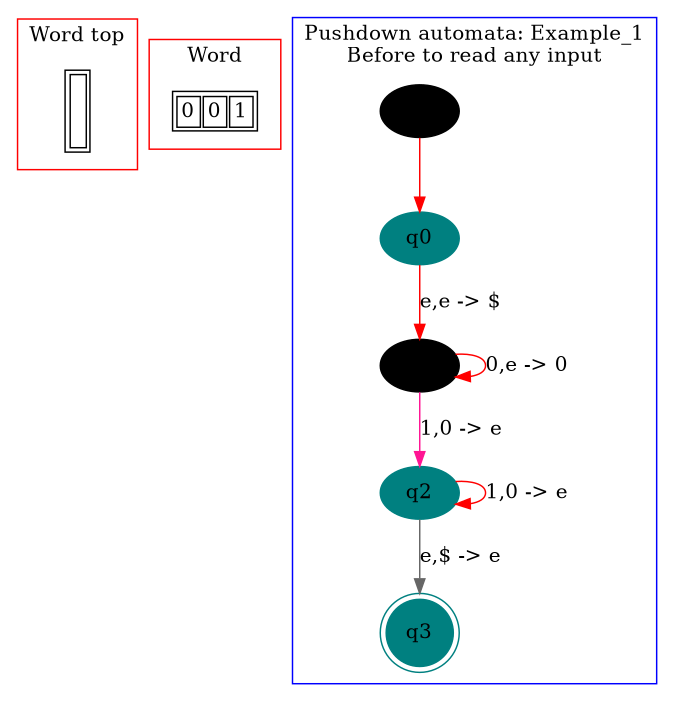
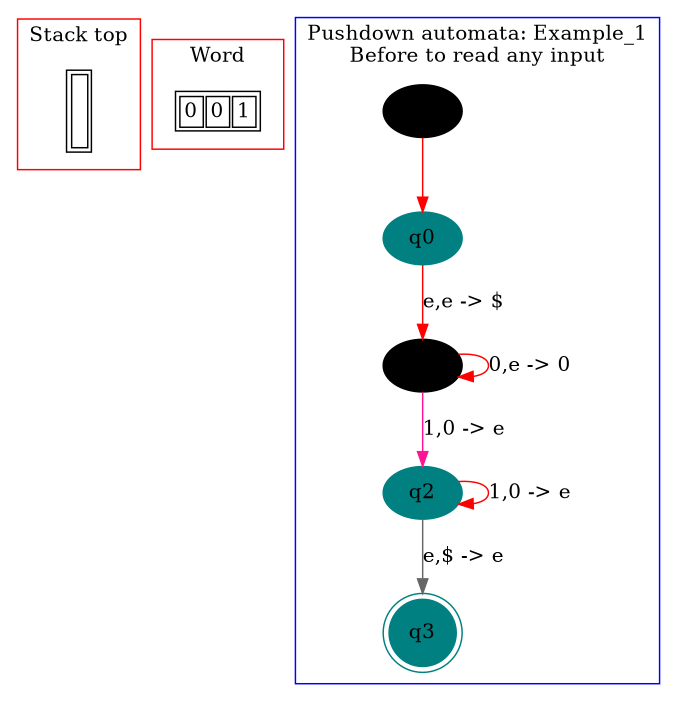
cluster "Word top": label "Word top" -> "Stack top"
